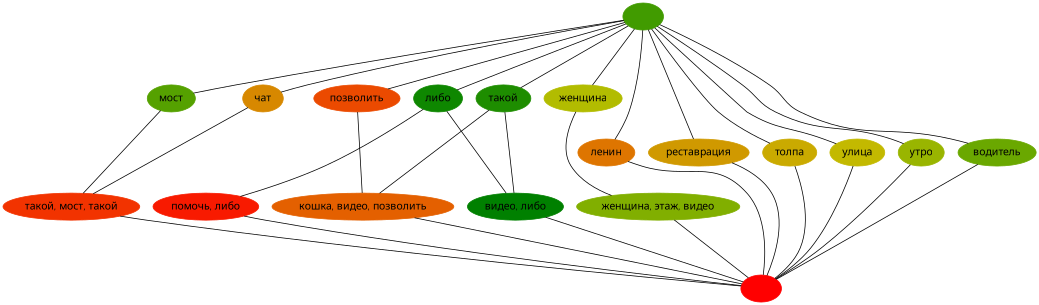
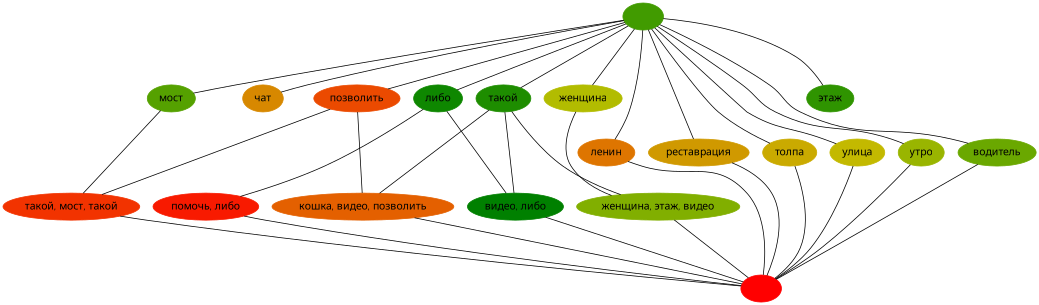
node "этаж": added
edge "чат" -- "такой, мост, такой": now "позволить" -- "такой, мост, такой"
edge "такой" -- "женщина, этаж, видео": added
